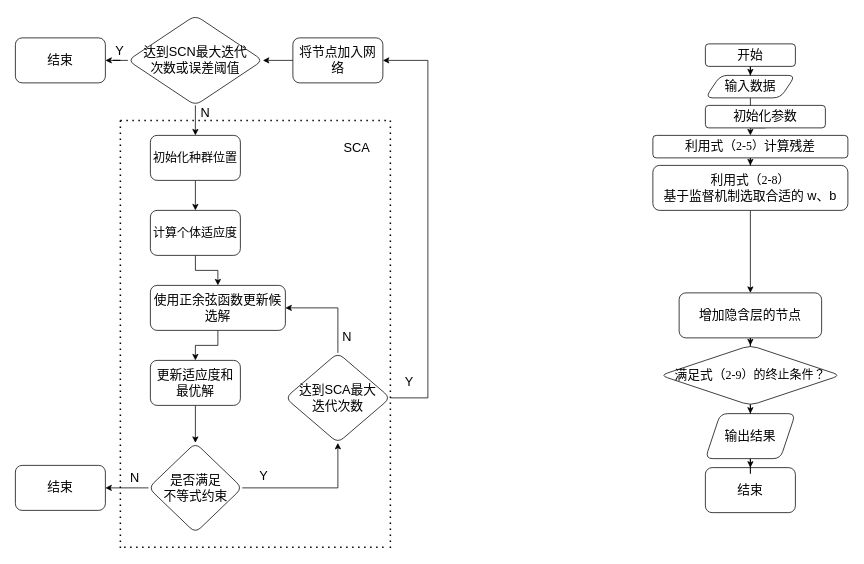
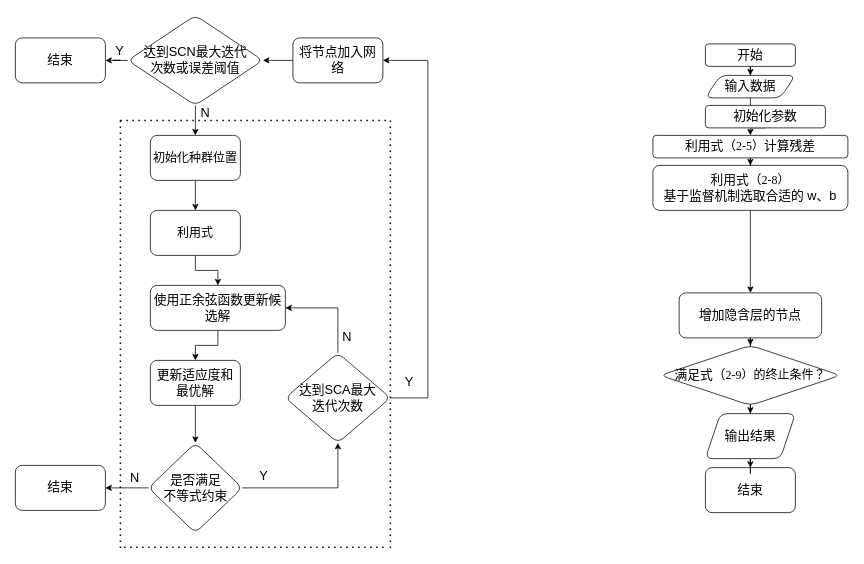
node "SCA": removed
node "计算个体适应度": label "计算个体适应度" -> "利用式"
